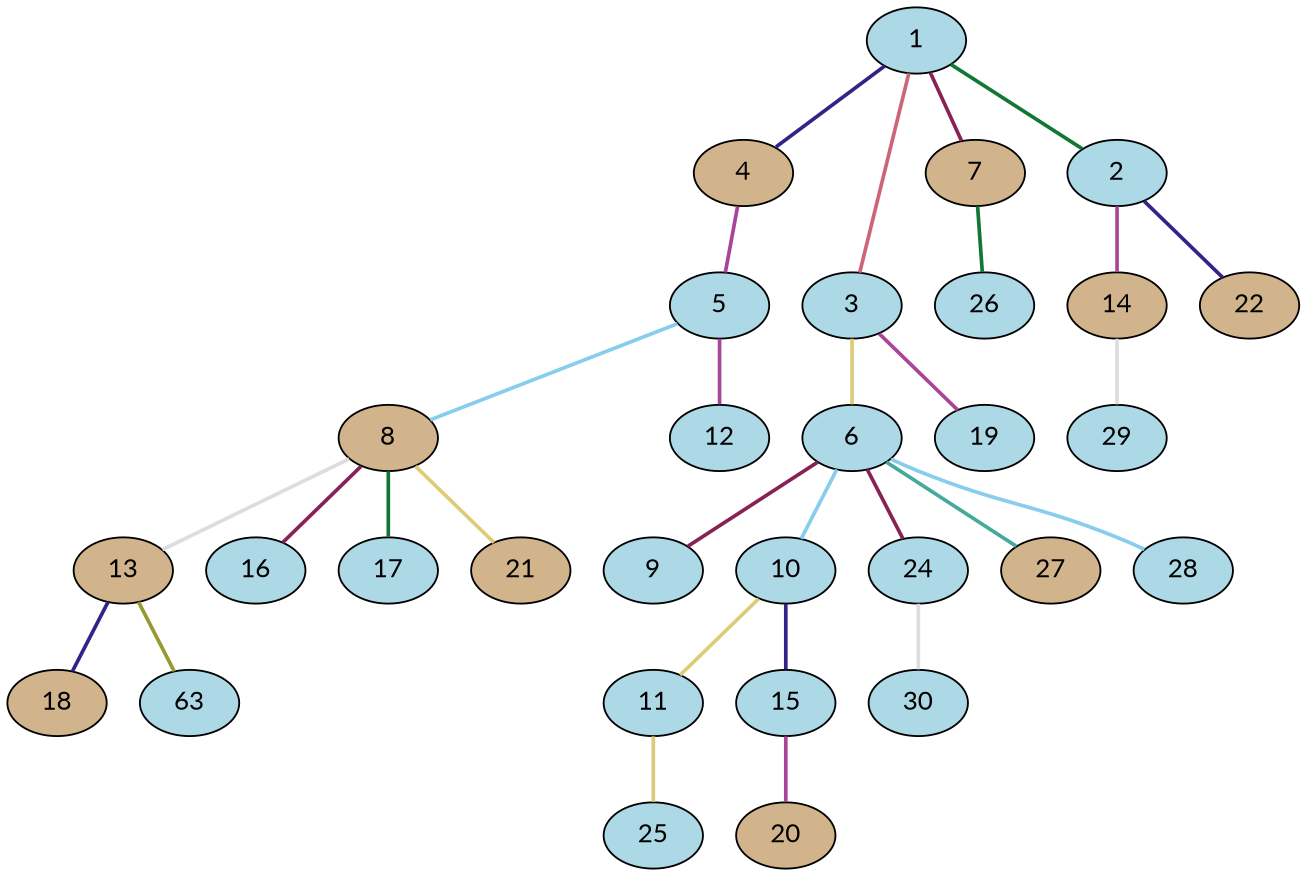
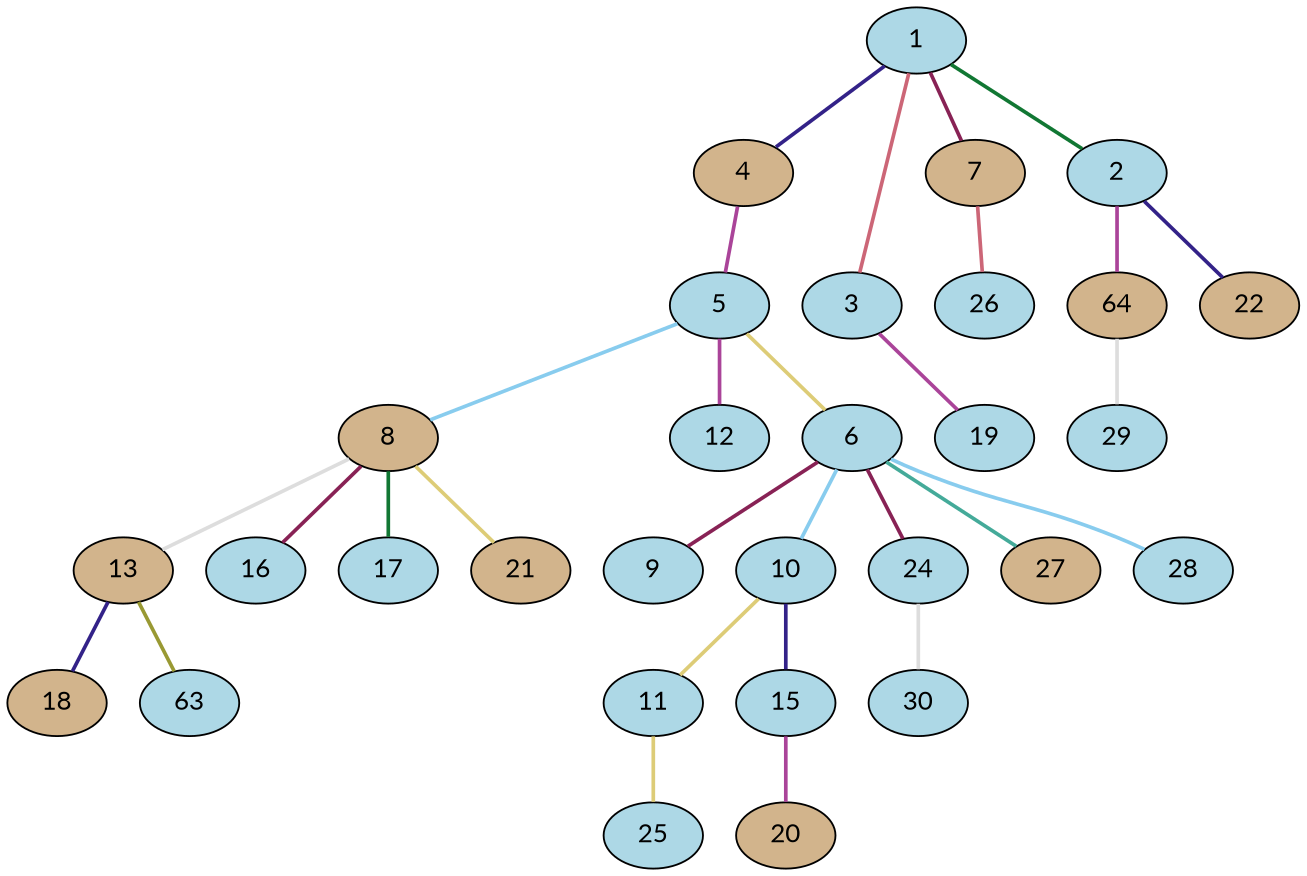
edge "7" -- "26": color #117733 -> #cc6677
node "14": label "14" -> "64"
edge "3" -- "6": now "5" -- "6"
